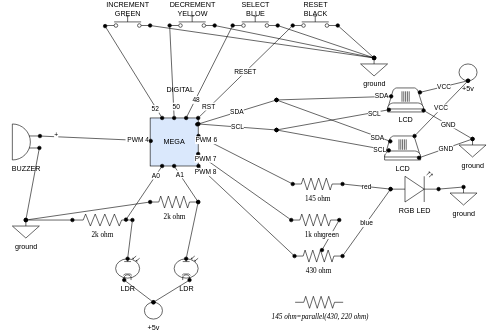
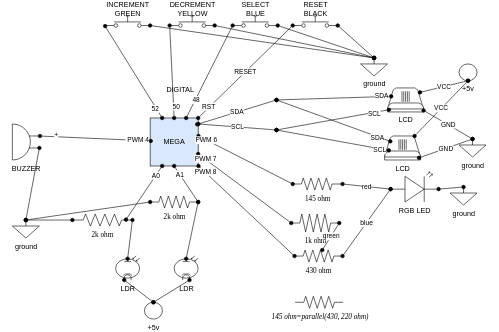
node "1k ohm": size 48x12 -> 48x18
